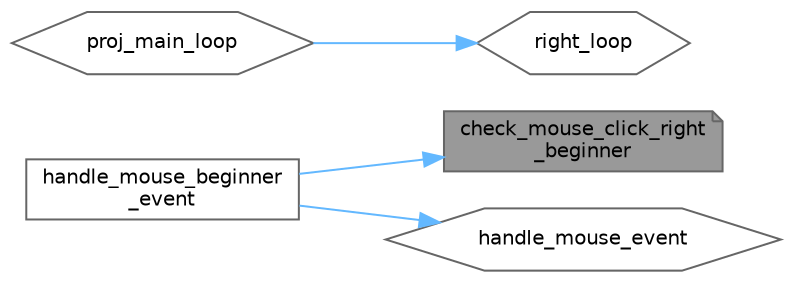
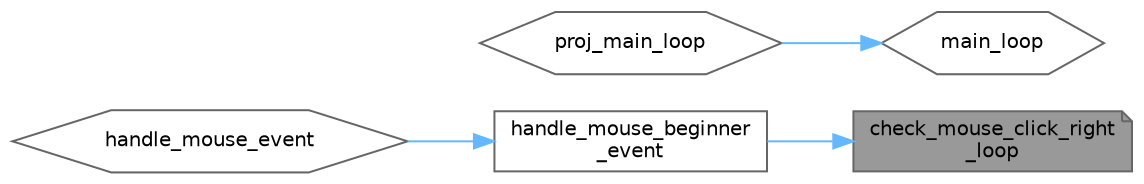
node "right_loop": label "right_loop" -> "main_loop"
node "check_mouse_click_right _beginner": label "check_mouse_click_right _beginner" -> "check_mouse_click_right _loop"
edge "handle_mouse_beginner _event" -> "handle_mouse_event": reversed
